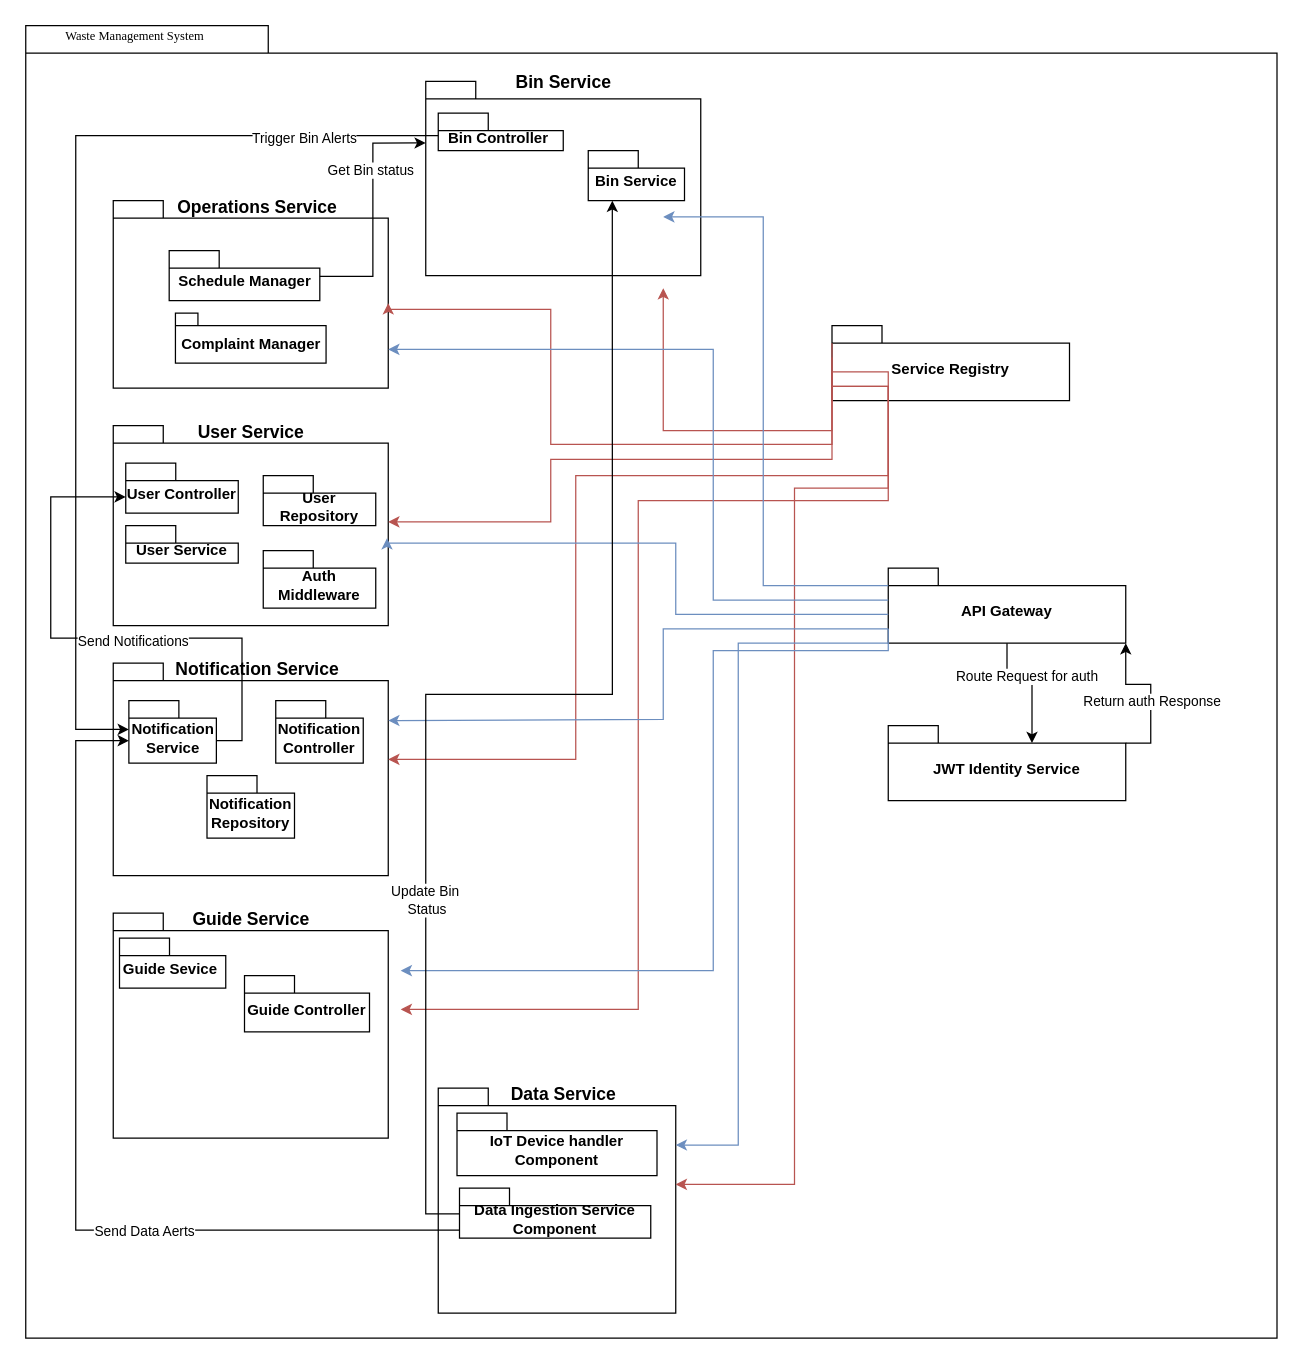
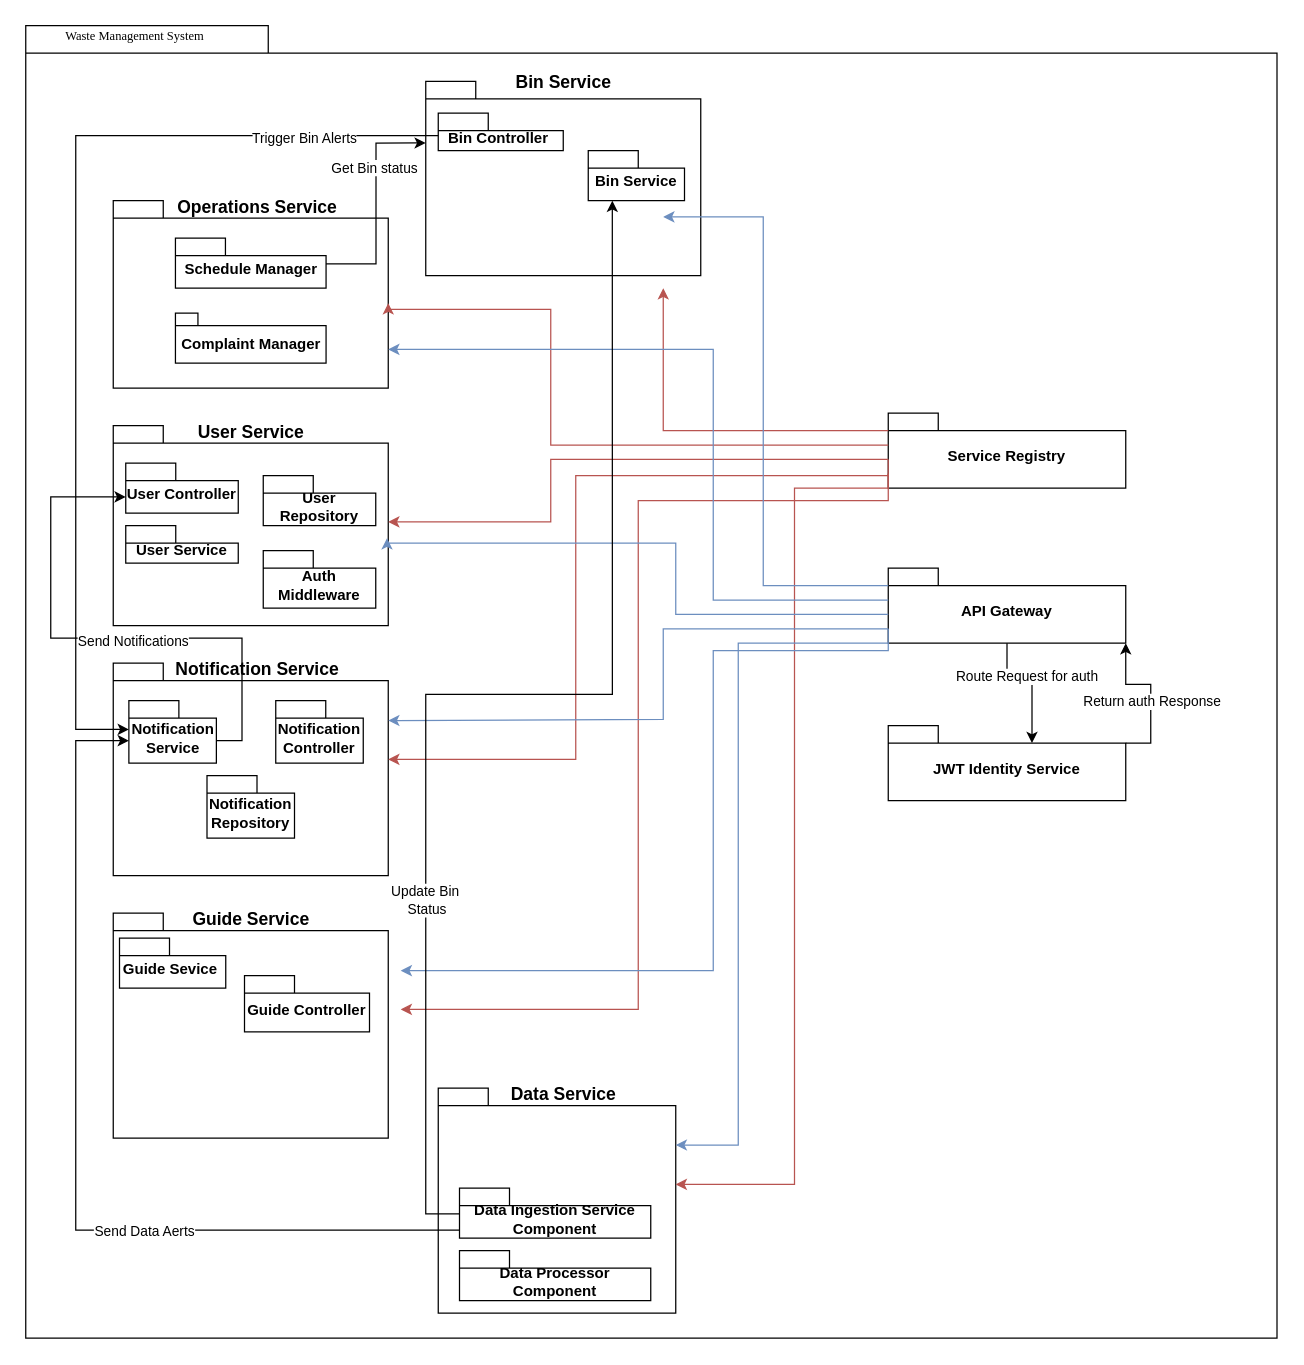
node "Schedule Manager": moved (244, 276) -> (251, 263)
node "Service Registry": moved (951, 363) -> (1007, 451)
node "IoT Device handler Component": removed
node "Data Processor Component": added
